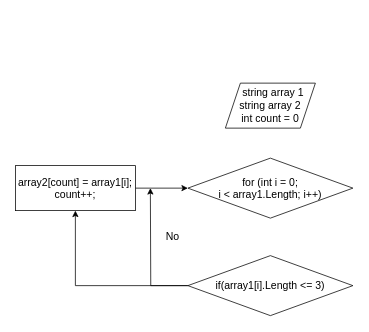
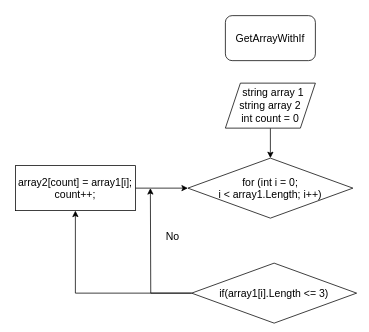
node "GetArrayWithIf": added
edge "string array 1 string array 2 int count = 0" -> "for (int i = 0; i < array1.Length; i++)": added
node "if(array1[i].Length <= 3)": moved (270, 285) -> (274, 293)
